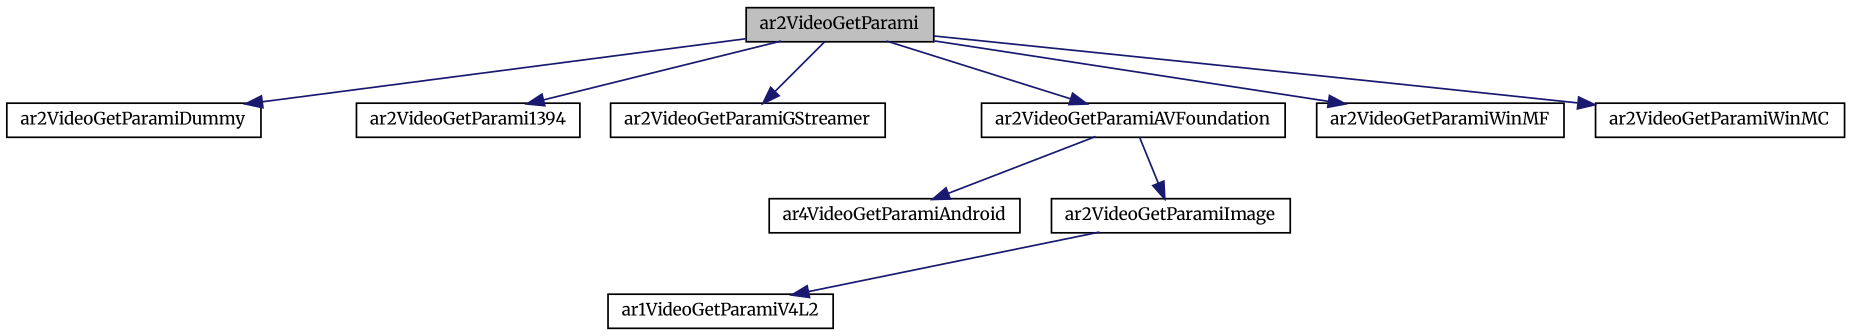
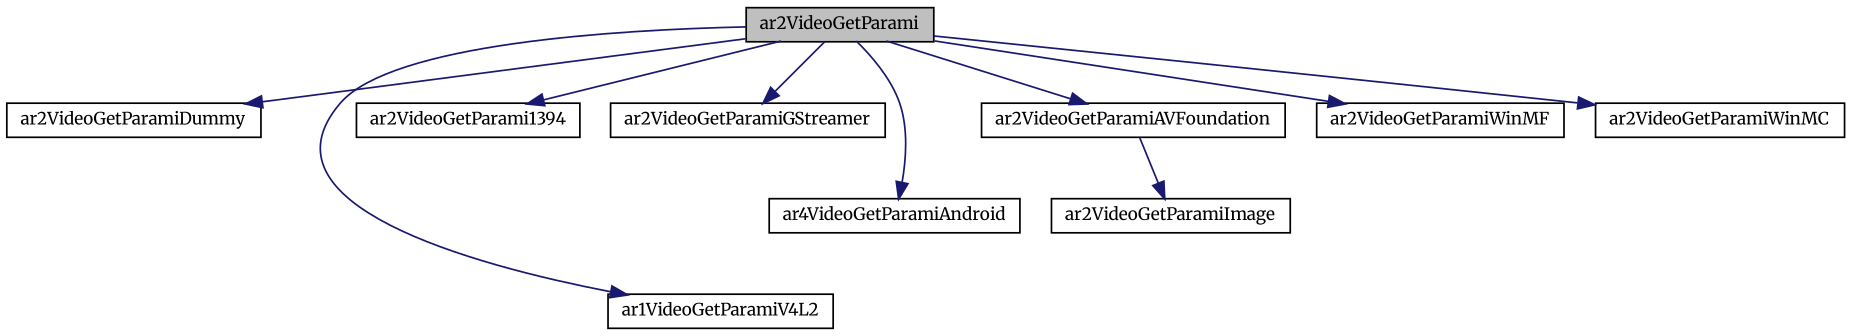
edge "ar2VideoGetParamiAVFoundation" -> "ar4VideoGetParamiAndroid": now "ar2VideoGetParami" -> "ar4VideoGetParamiAndroid"
edge "ar2VideoGetParamiImage" -> "ar1VideoGetParamiV4L2": now "ar2VideoGetParami" -> "ar1VideoGetParamiV4L2"
